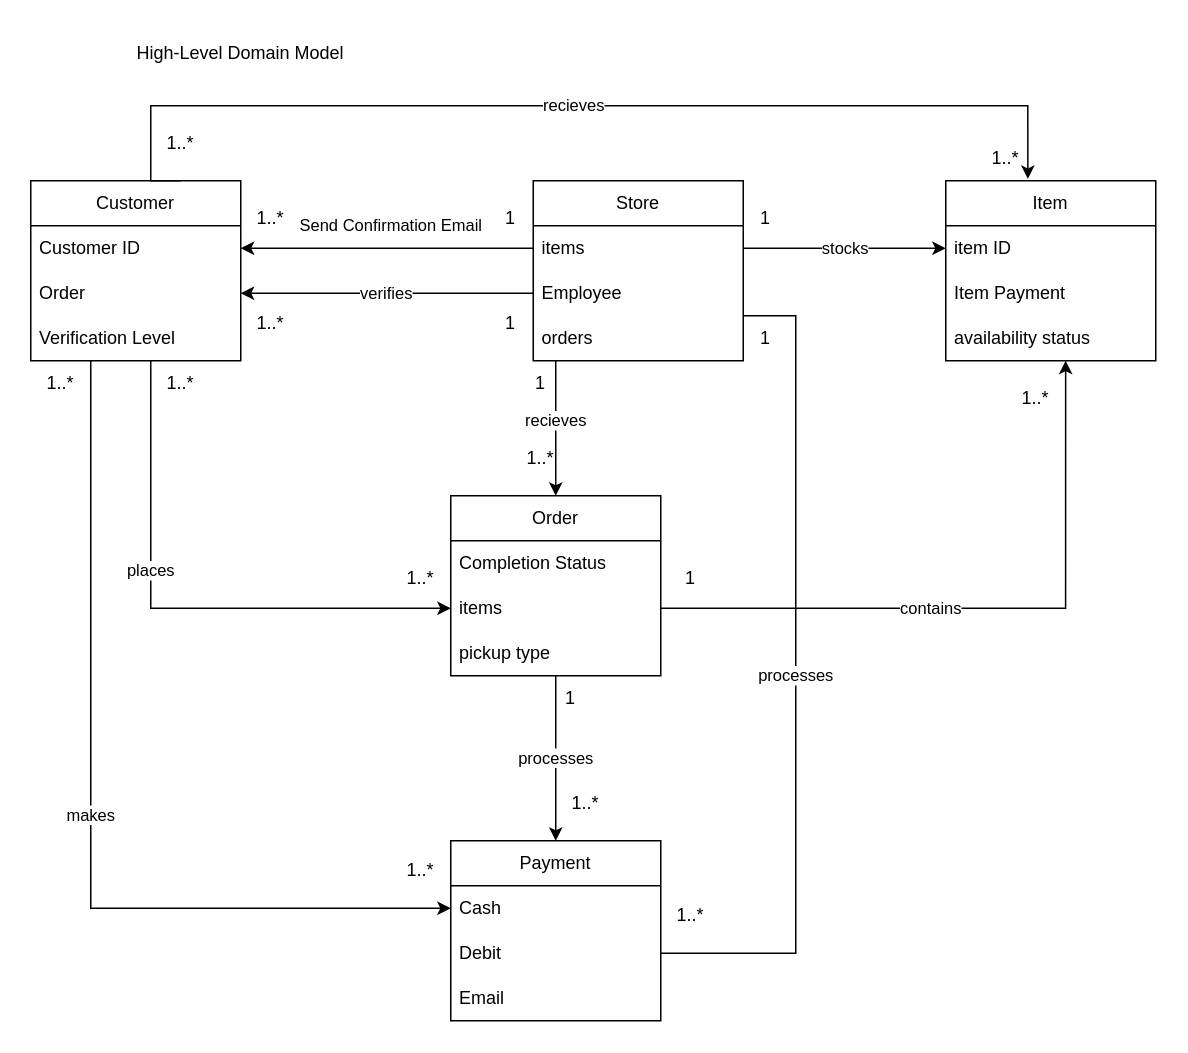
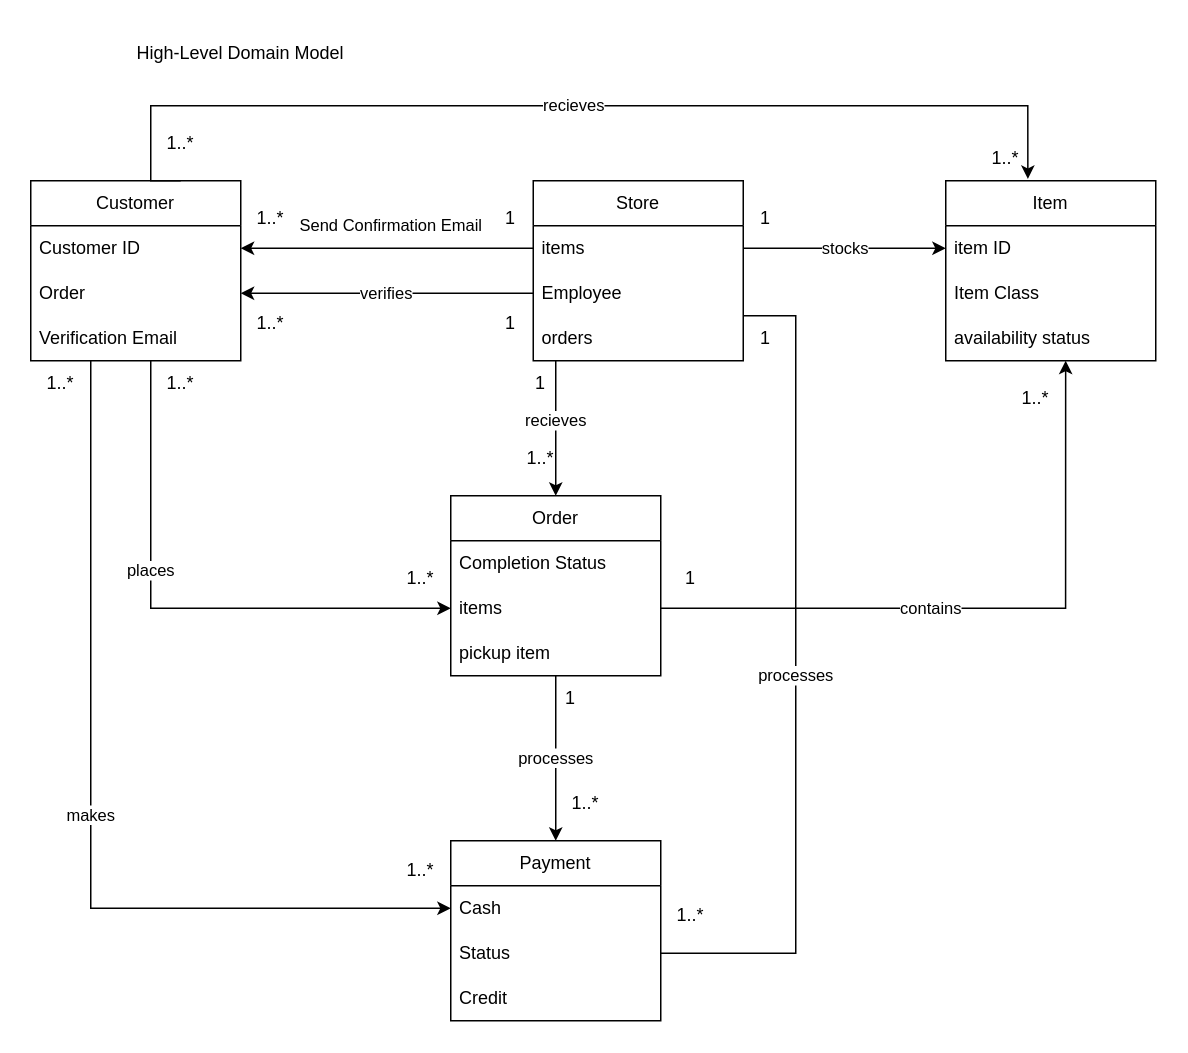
node "Item Payment": label "Item Payment" -> "Item Class"
node "Verification Level": label "Verification Level" -> "Verification Email"
node "pickup type": label "pickup type" -> "pickup item"
node "Debit": label "Debit" -> "Status"
node "Email": label "Email" -> "Credit"
